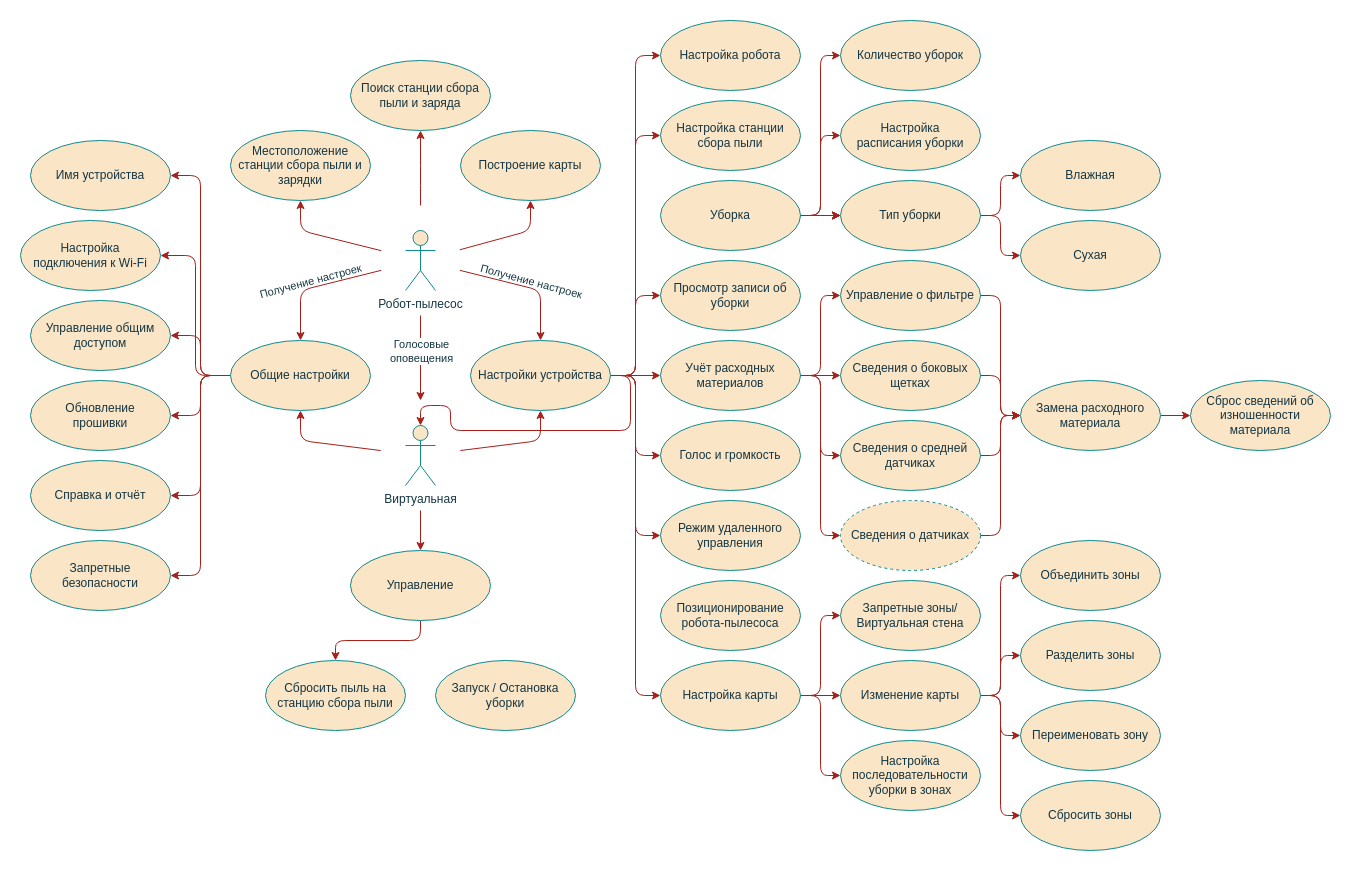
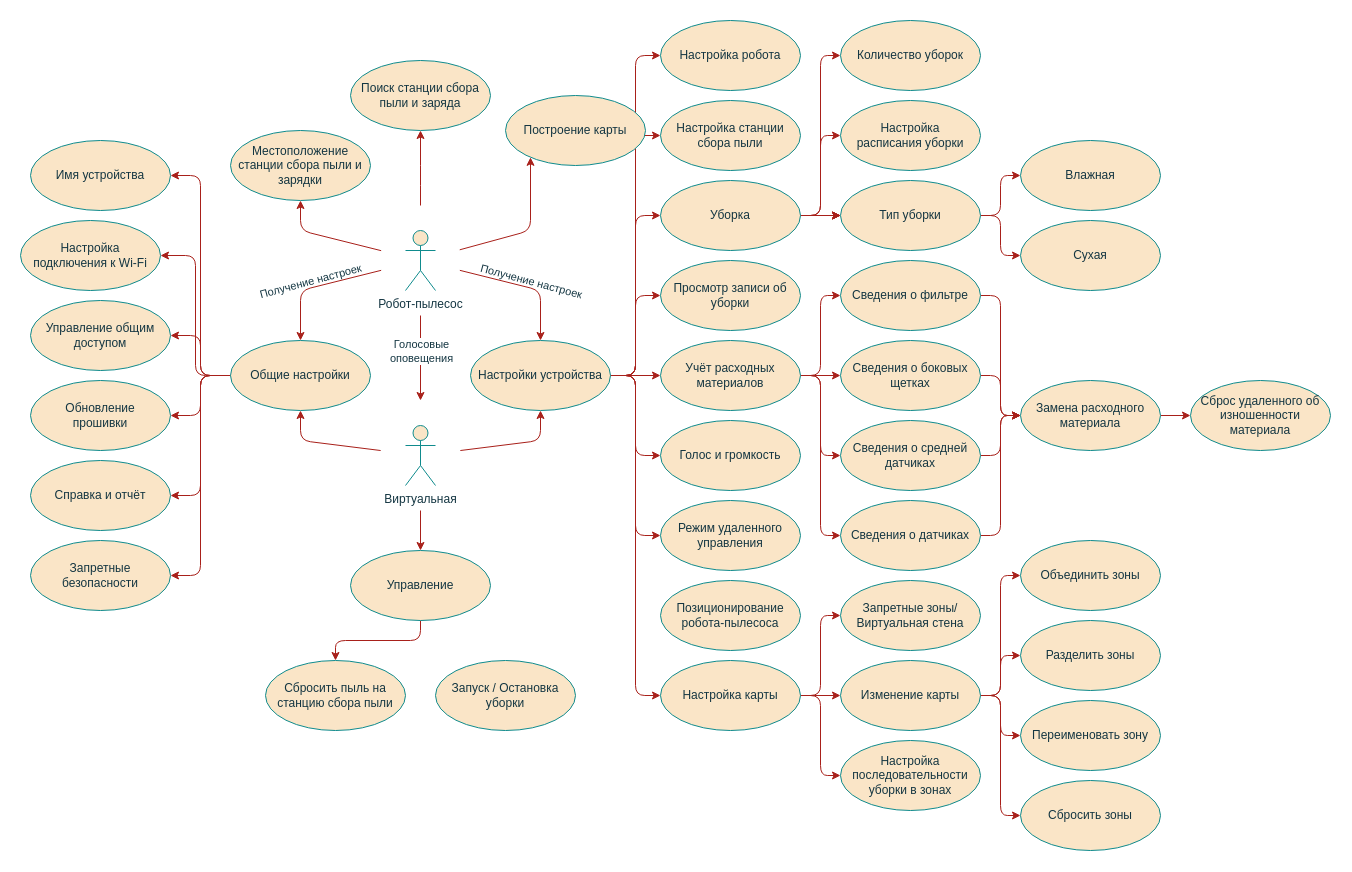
node "Построение карты": moved (531, 166) -> (576, 131)
node "Управление о фильтре": label "Управление о фильтре" -> "Сведения о фильтре"
node "Сброс сведений об изношенности материала": label "Сброс сведений об изношенности материала" -> "Сброс удаленного об изношенности материала"
edge "Настройки устройства" -> "Виртуальная": now "Настройки устройства" -> "Уборка"
node "Сведения о датчиках": style dashed -> solid
